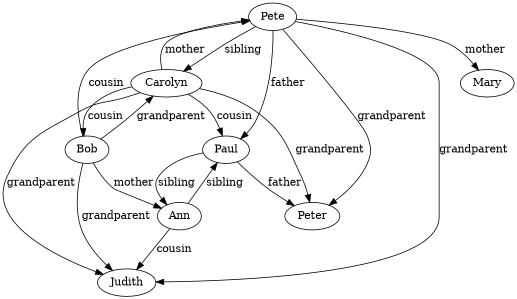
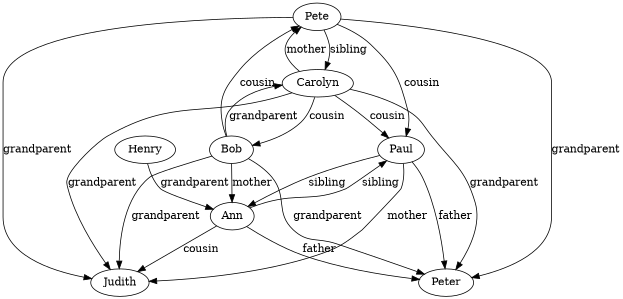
edge "Pete" -> "Paul": label "father" -> "cousin"
node "Mary": removed
node "Henry": added
edge "Bob" -> "Peter": added, label "grandparent"
edge "Paul" -> "Judith": added, label "mother"
edge "Ann" -> "Peter": added, label "father"
